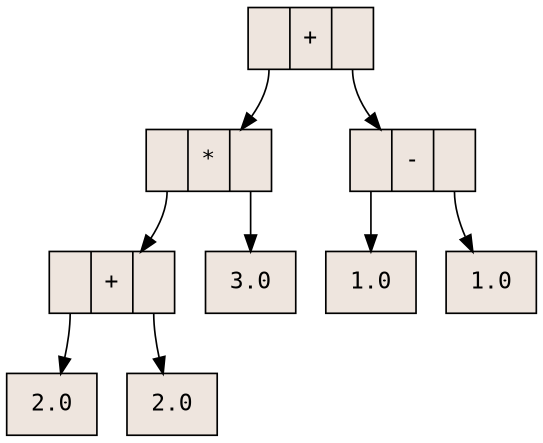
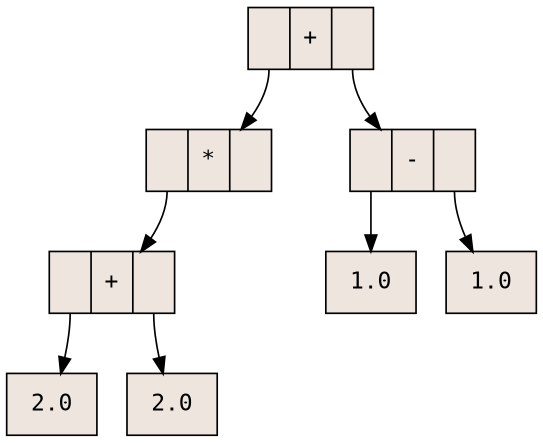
node "3.0": removed
